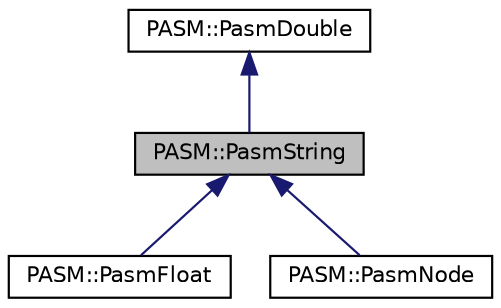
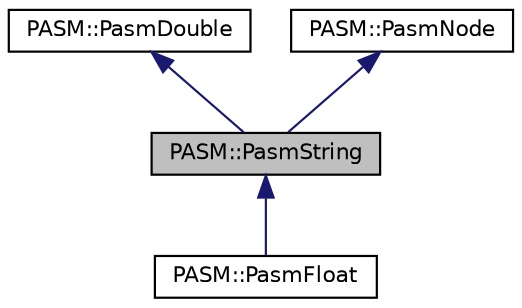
edge "PASM::PasmNode" -> "PASM::PasmString": reversed
